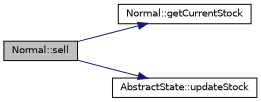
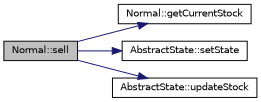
node "AbstractState::setState": added
